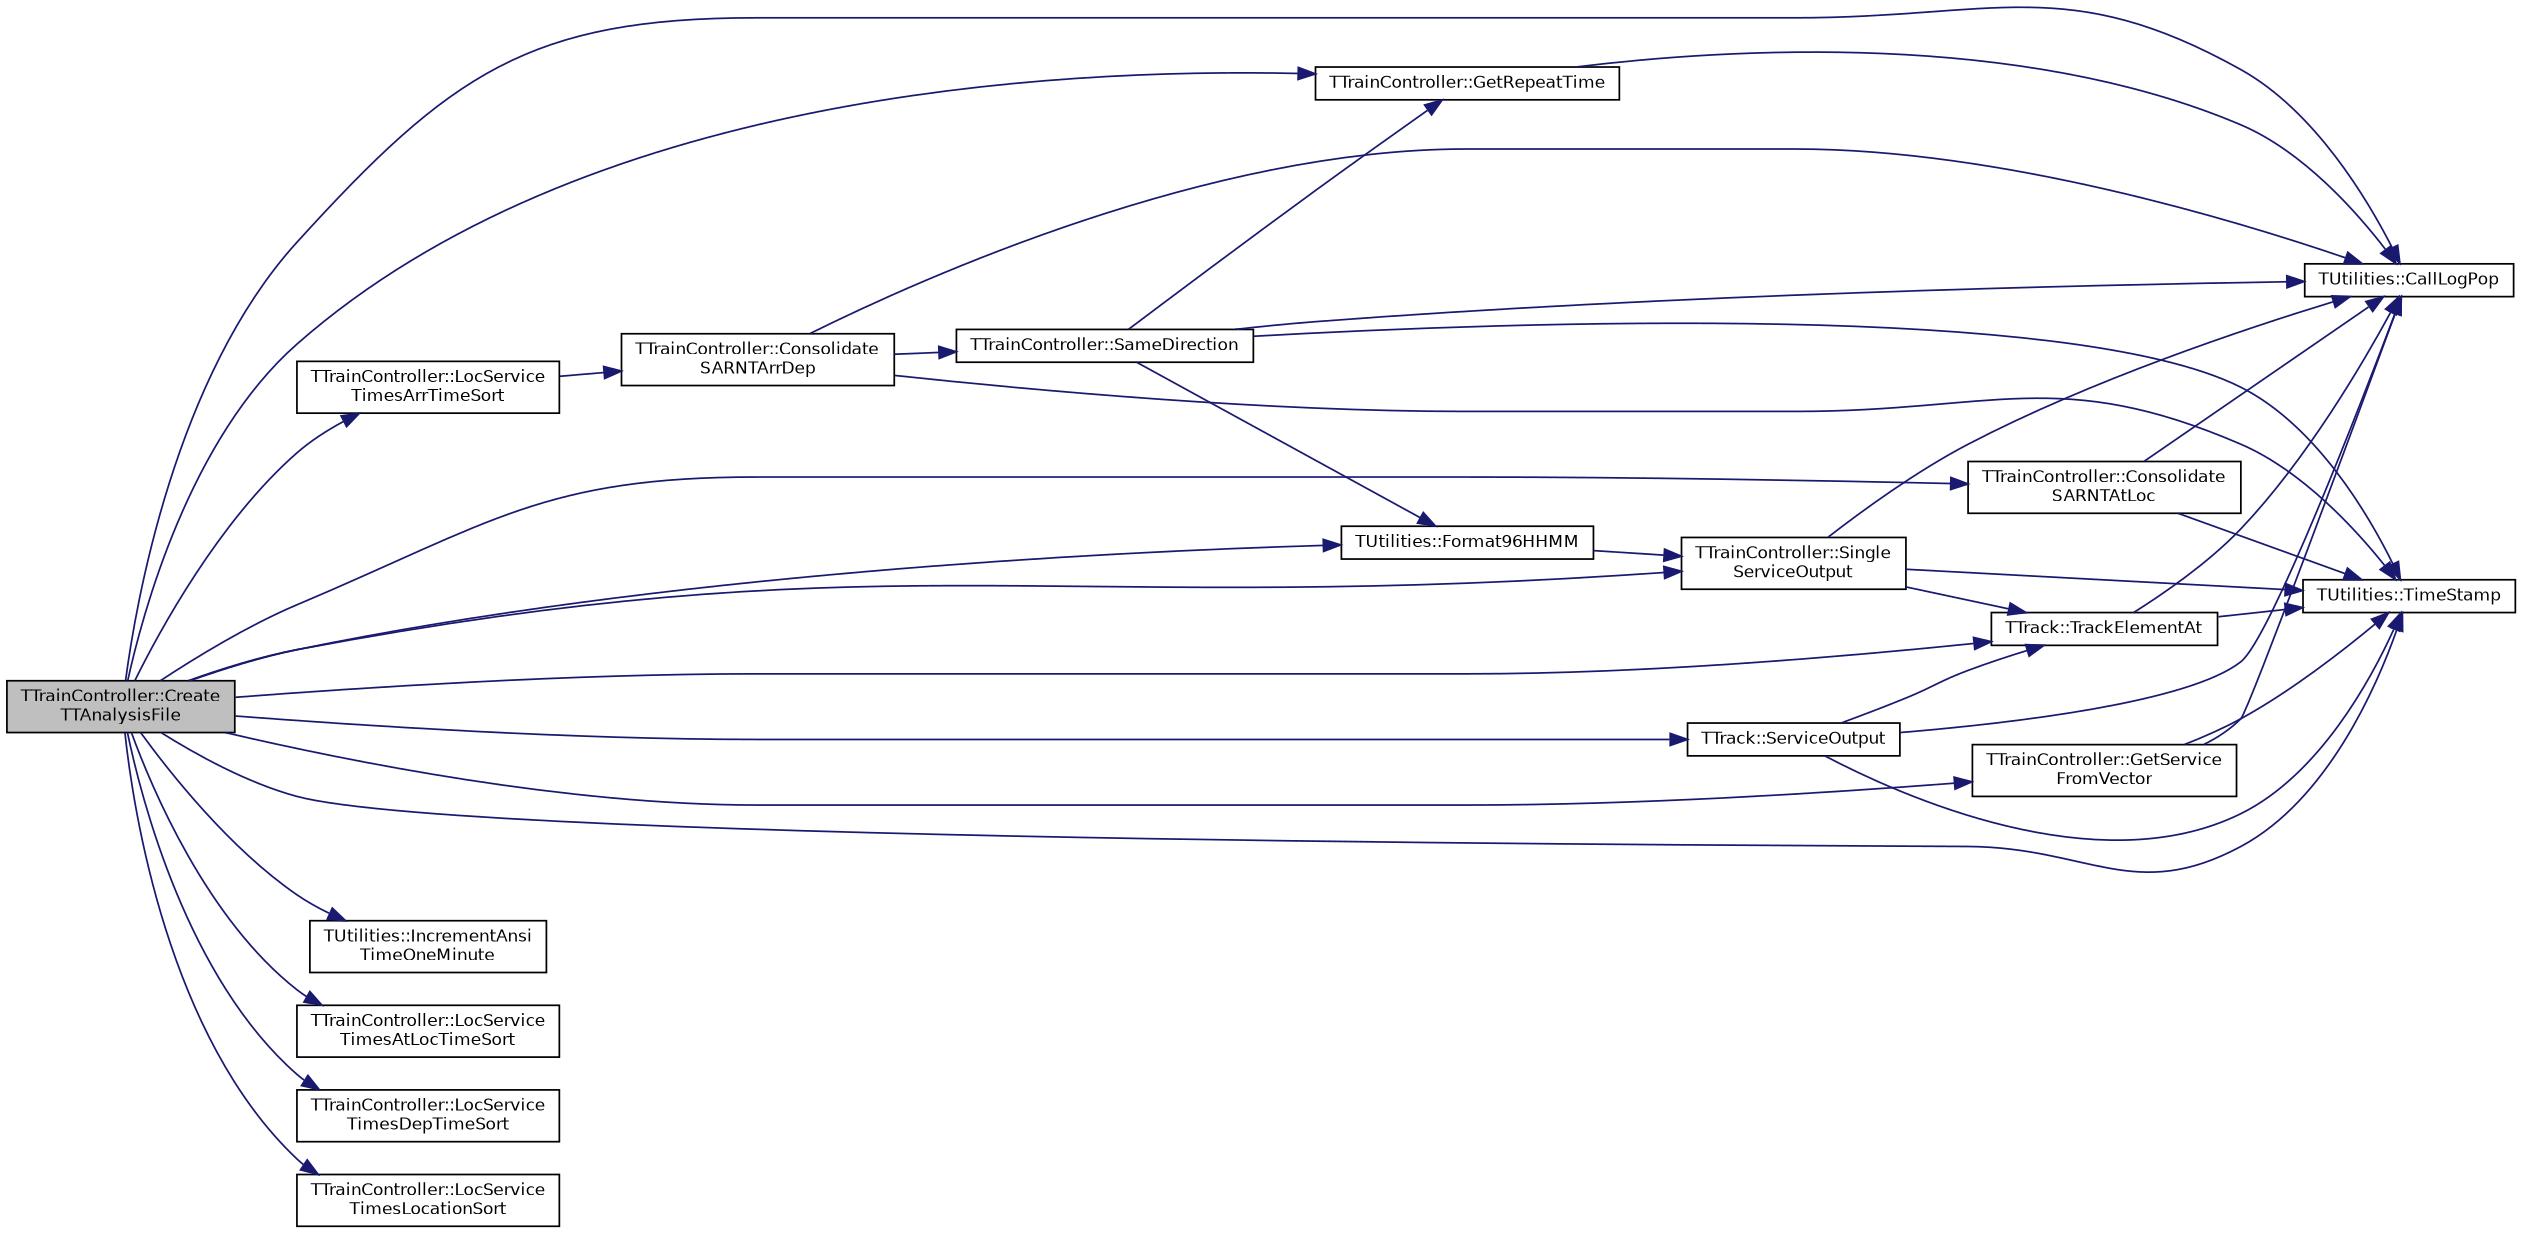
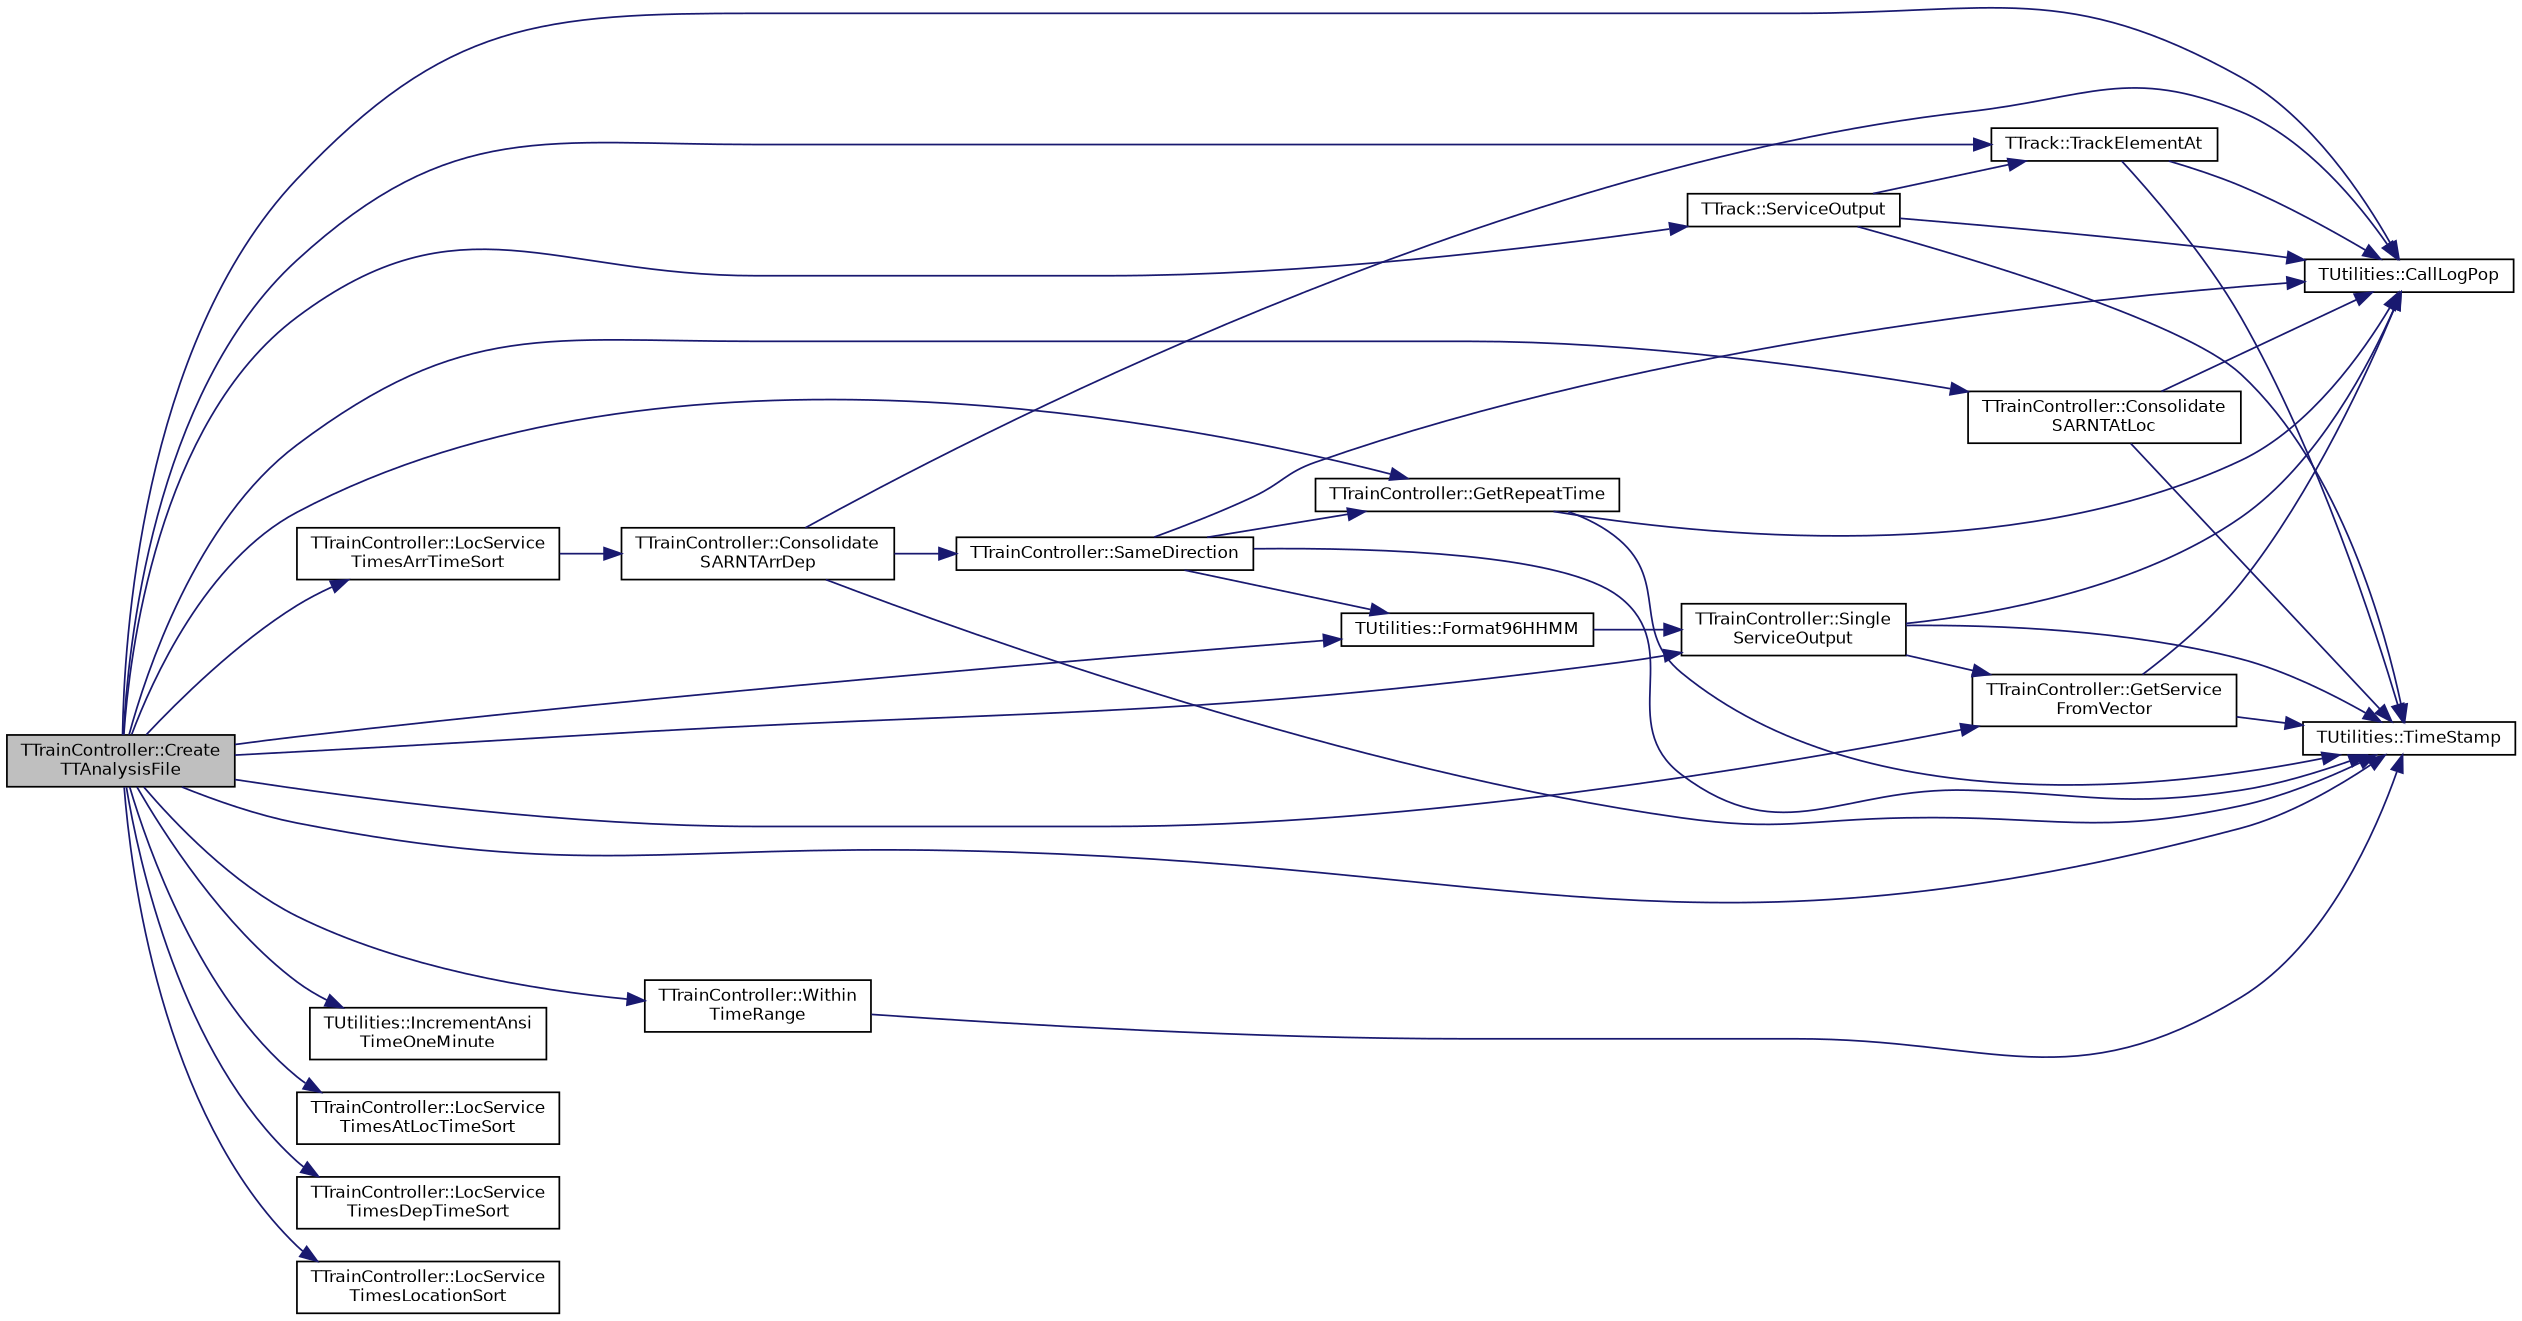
edge "TTrainController::Single ServiceOutput" -> "TTrack::TrackElementAt": now "TTrainController::Single ServiceOutput" -> "TTrainController::GetService FromVector"
edge "TTrainController::GetRepeatTime" -> "TUtilities::TimeStamp": added
node "TTrainController::Within TimeRange": added
